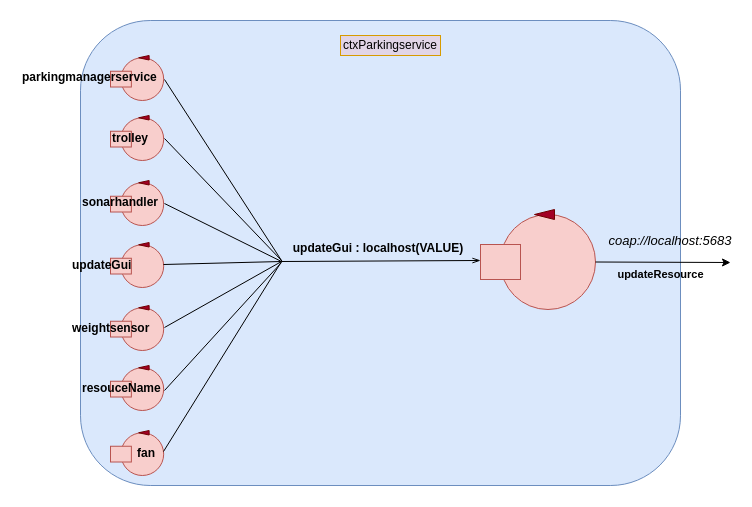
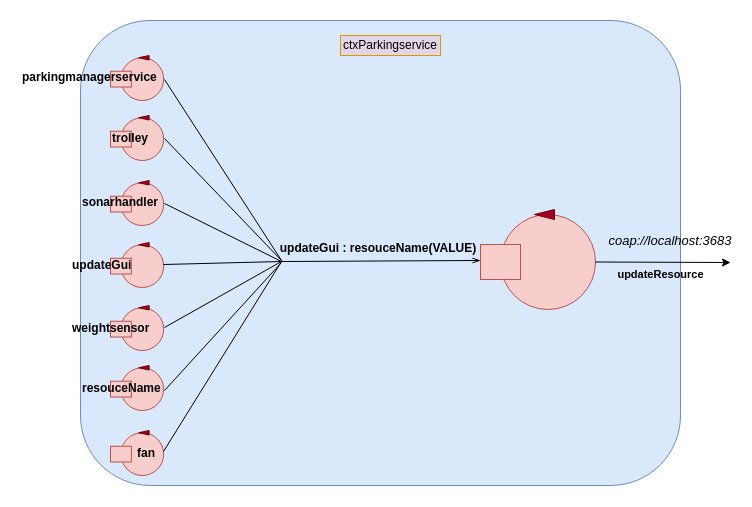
node "coap://localhost:5683": label "coap://localhost:5683" -> "coap://localhost:3683"
node "updateGui : localhost(VALUE)": label "updateGui : localhost(VALUE)" -> "updateGui : resouceName(VALUE)"
